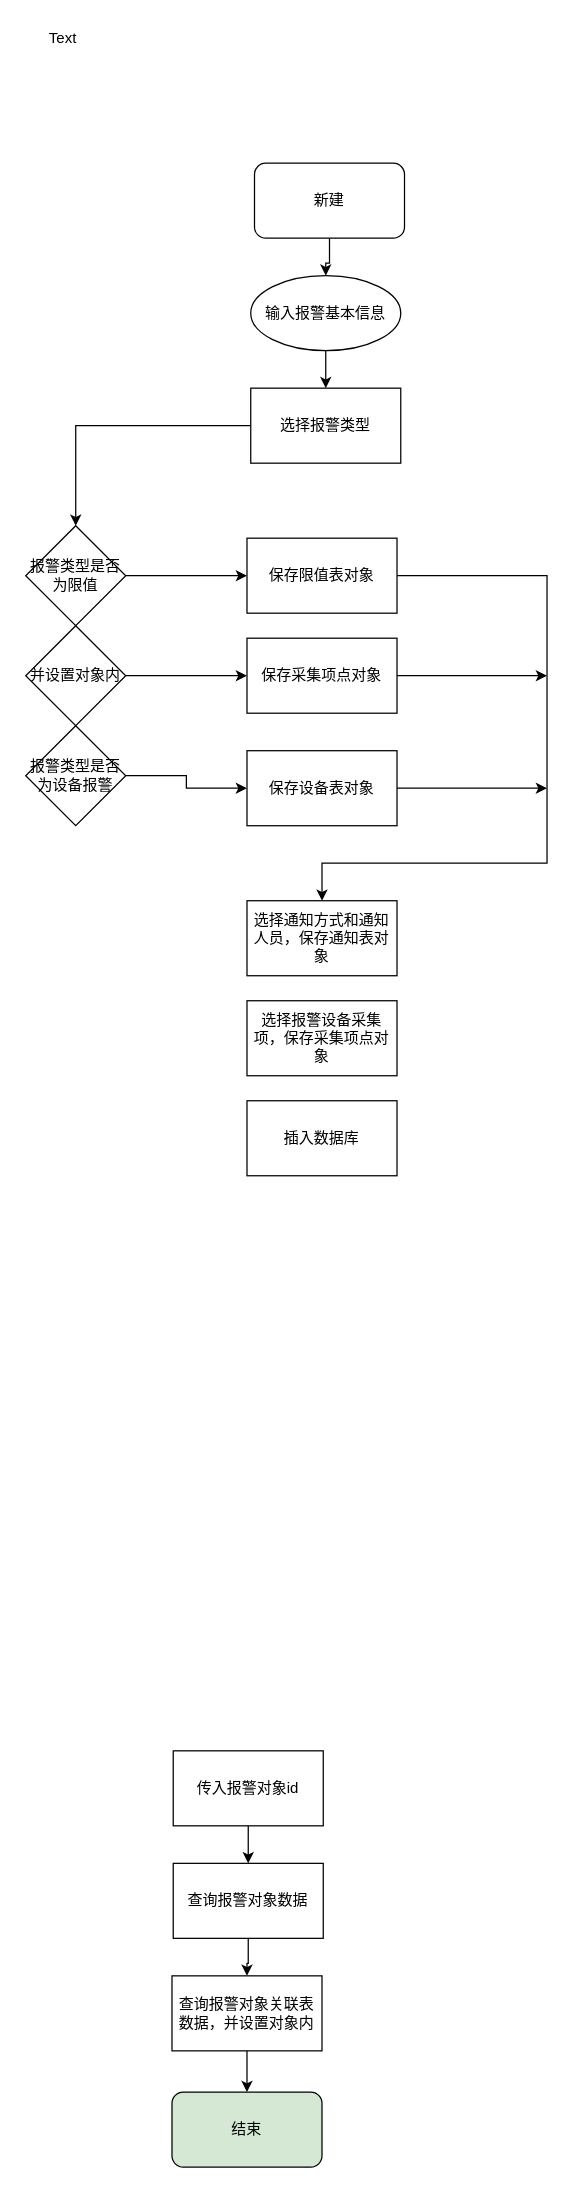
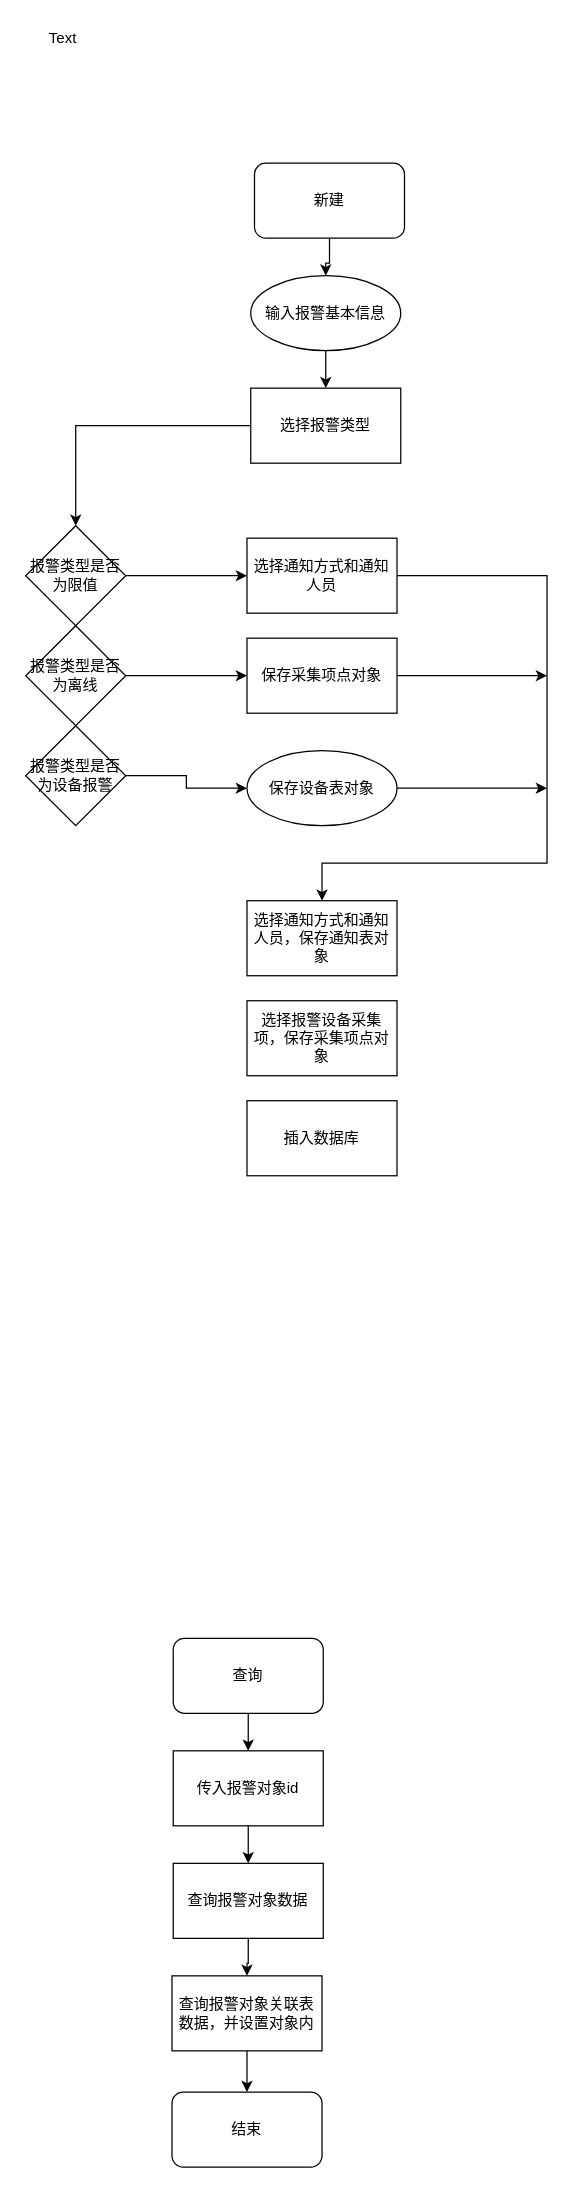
node "保存限值表对象": label "保存限值表对象" -> "选择通知方式和通知人员"
node "并设置对象内": label "并设置对象内" -> "报警类型是否为离线"
node "保存设备表对象": shape rectangle -> ellipse
node "查询": added
edge "查询" -> "传入报警对象id": added
node "结束": fillcolor #d5e8d4 -> #ffffff
